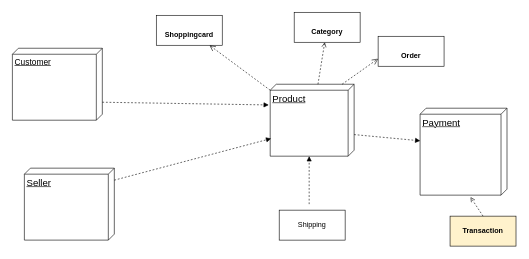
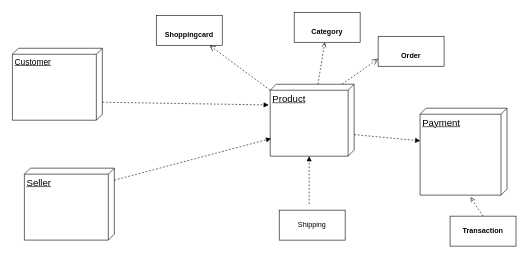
node "Transaction": fillcolor #fff2cc -> #ffffff
